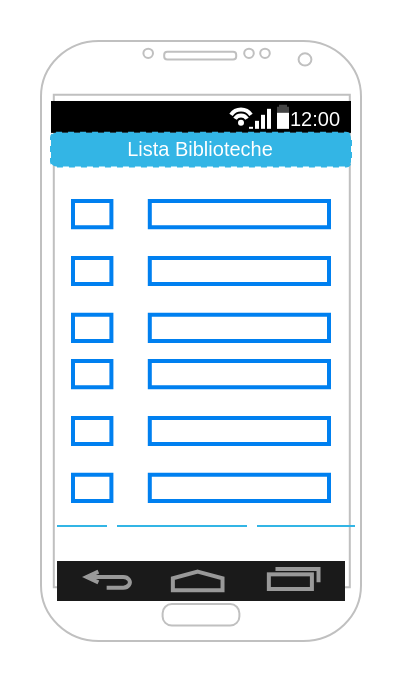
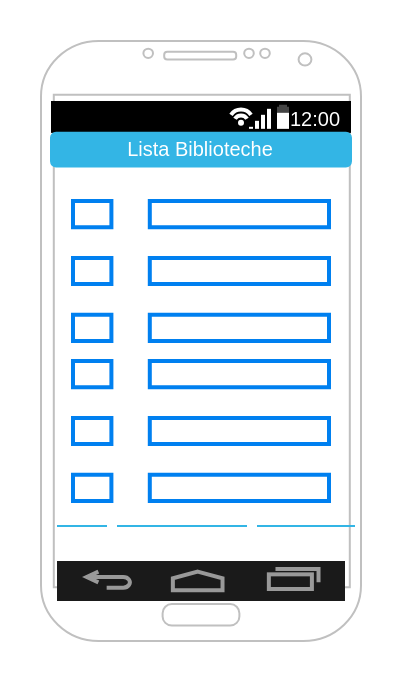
node "Lista Biblioteche": style dashed -> solid
